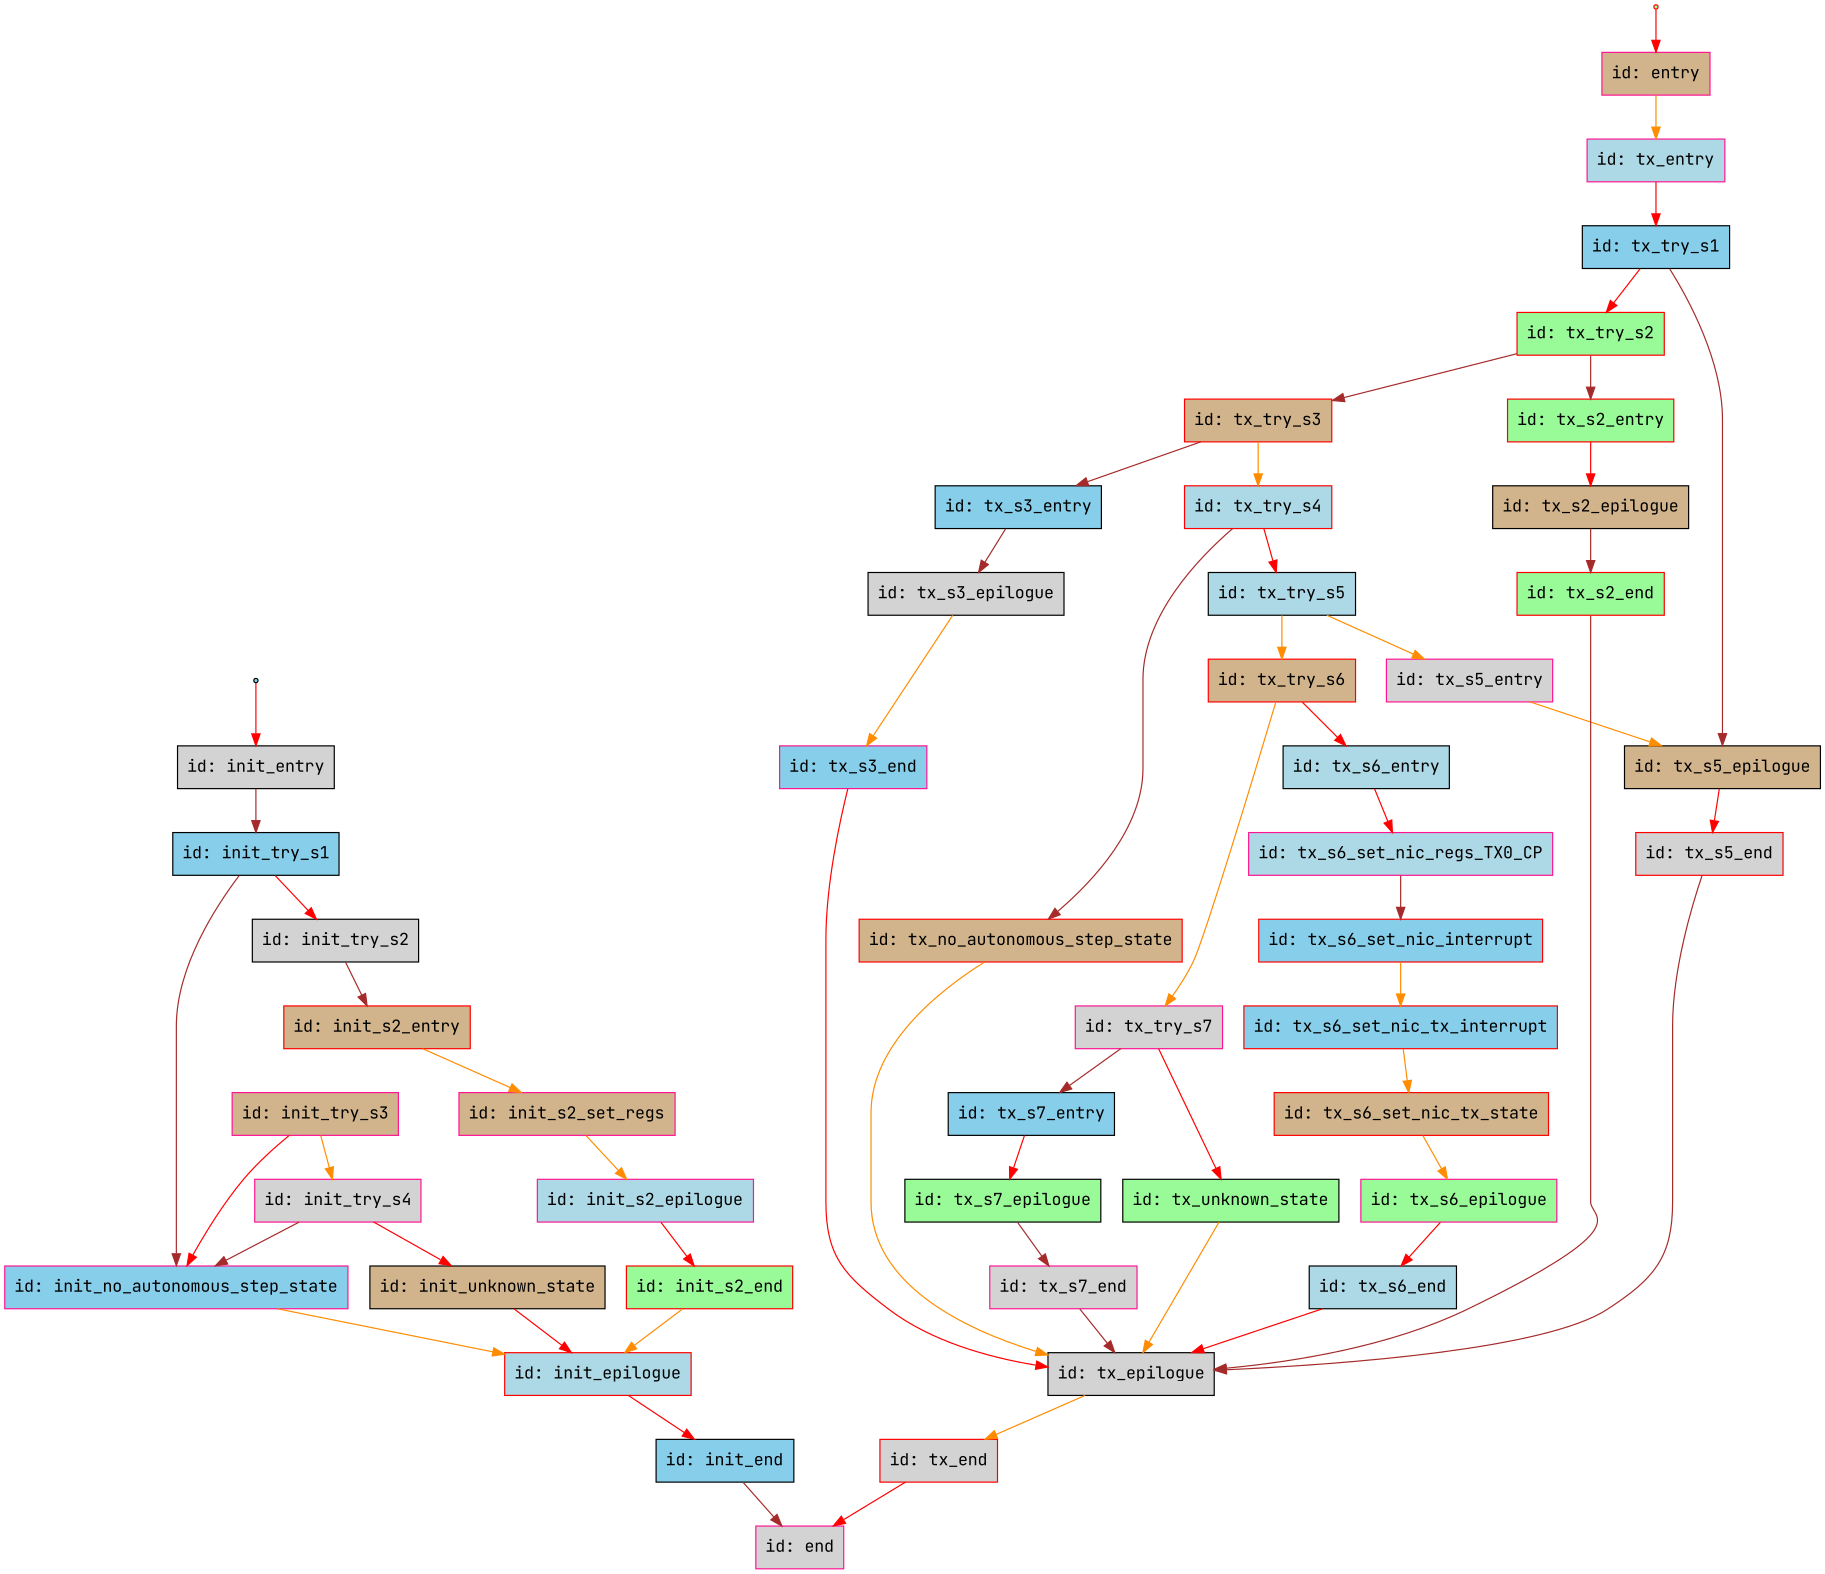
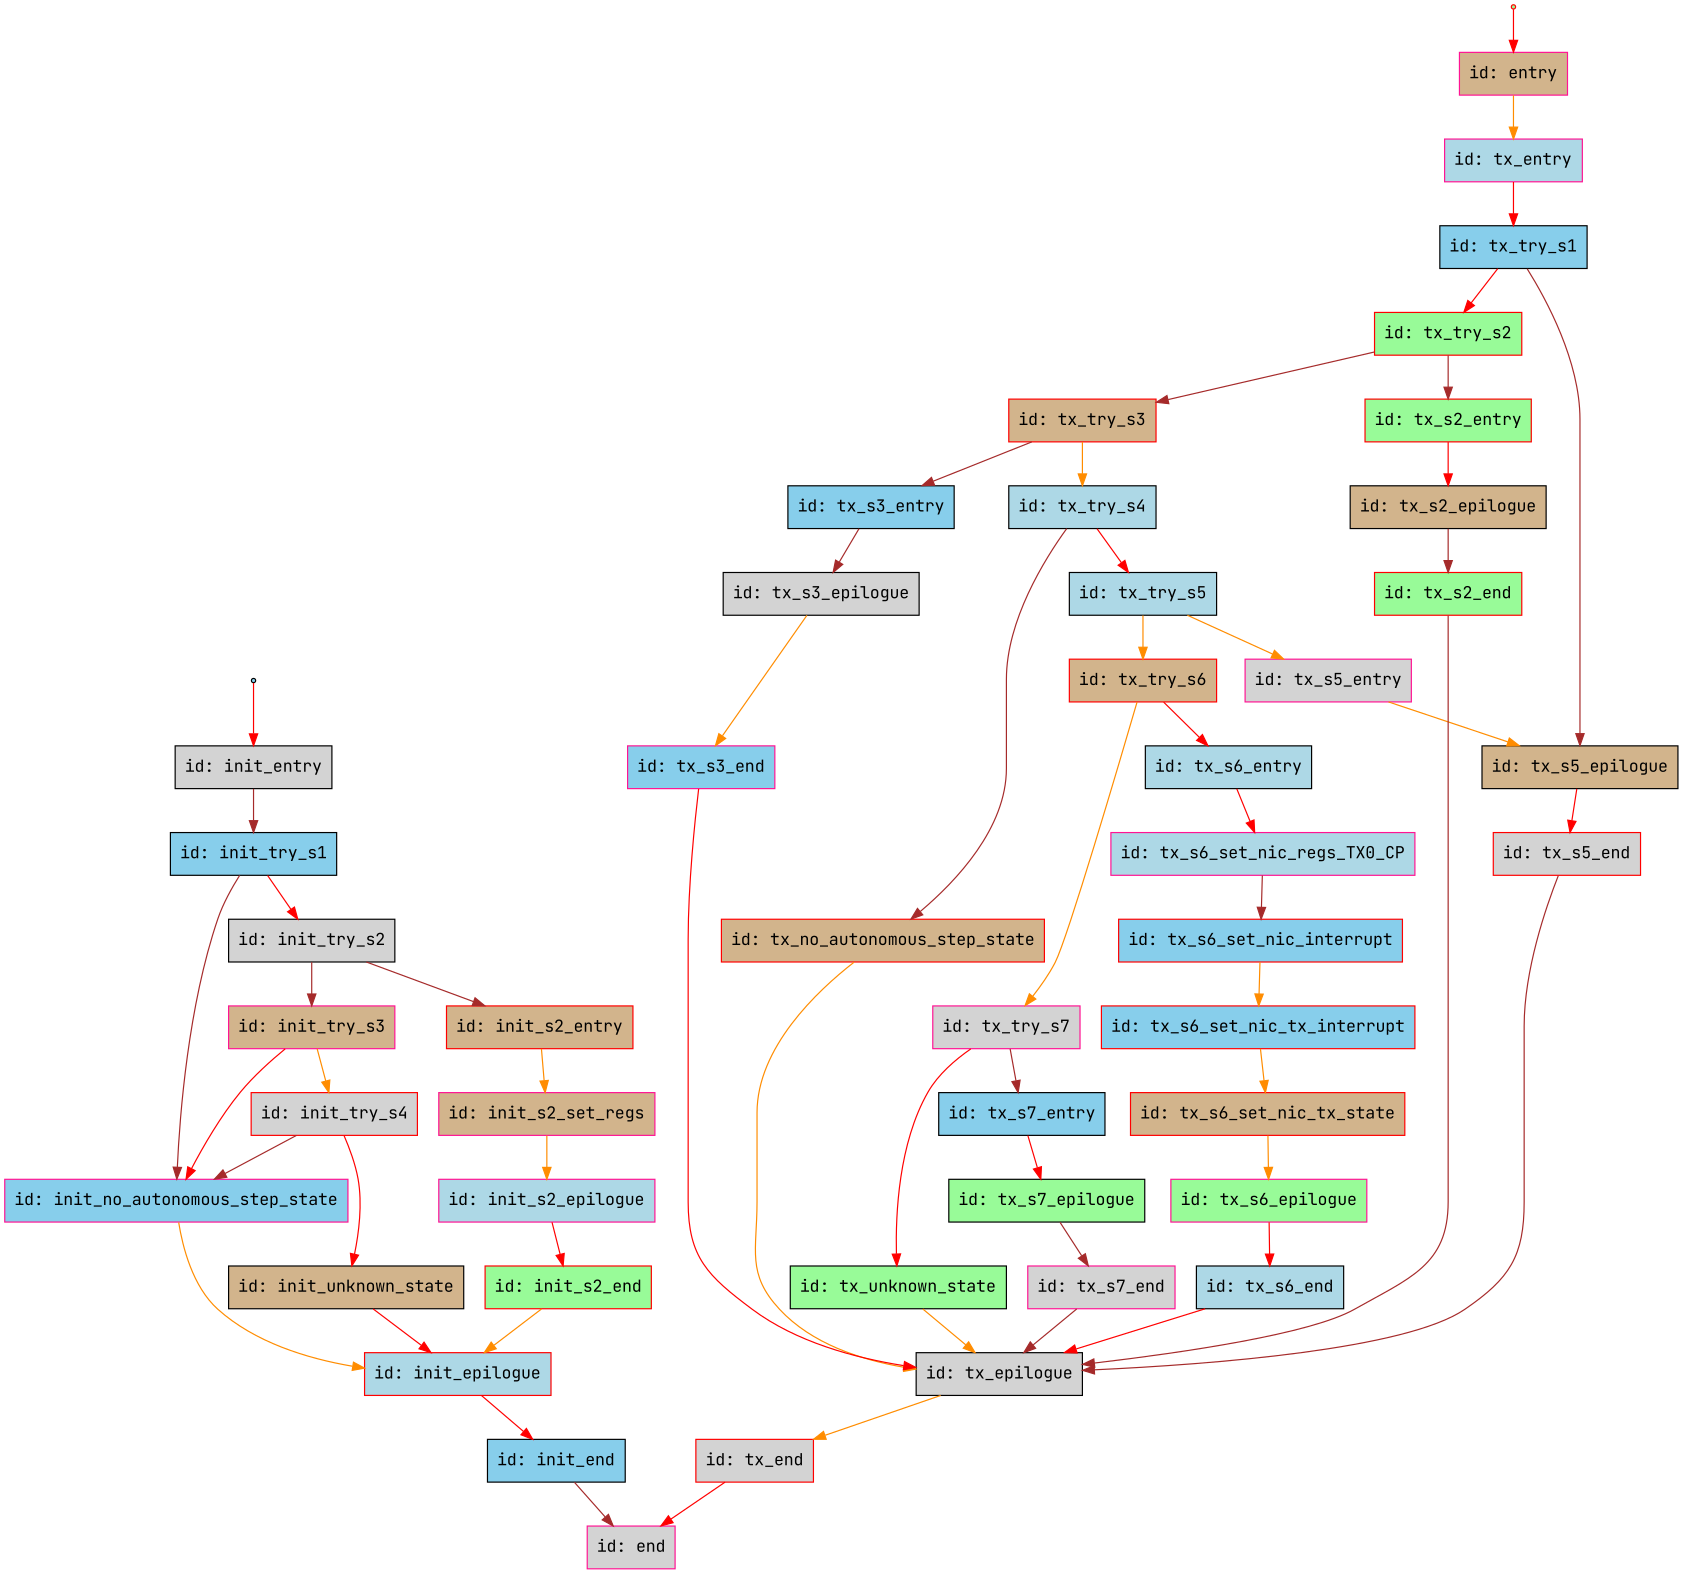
node "id: tx_try_s4": color red -> black
edge "id: init_try_s2" -> "id: init_try_s3": added
node "id: init_try_s4": color deeppink -> red
